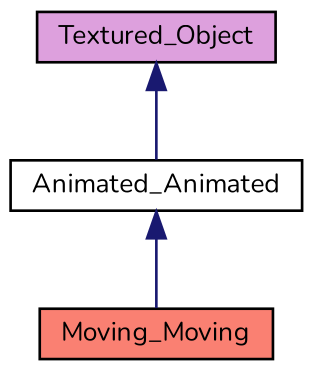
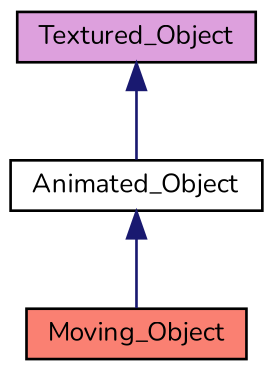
node "Animated_Animated": label "Animated_Animated" -> "Animated_Object"
node "Moving_Moving": label "Moving_Moving" -> "Moving_Object"
